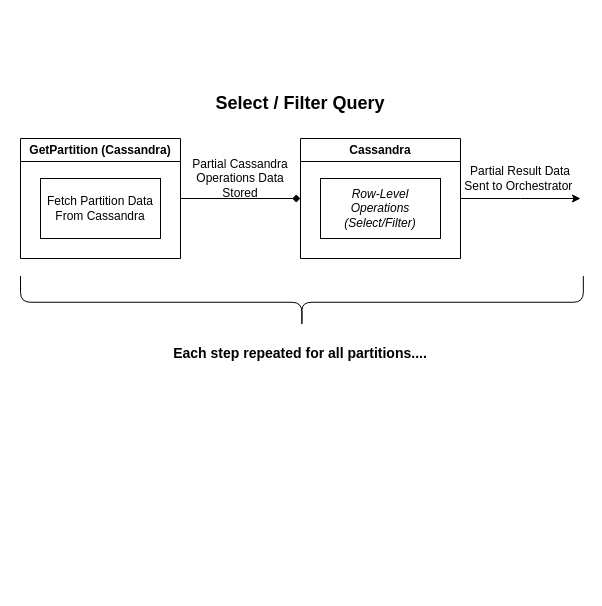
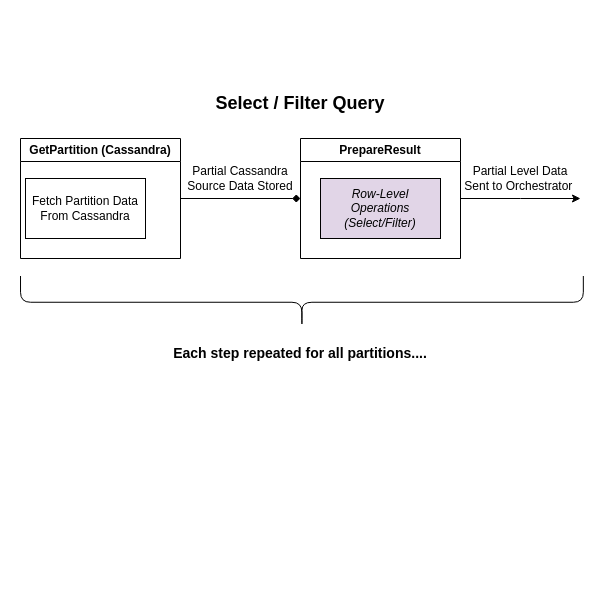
node "Cassandra": label "Cassandra" -> "PrepareResult"
node "Partial Cassandra Operations Data Stored": label "Partial Cassandra Operations Data Stored" -> "Partial Cassandra Source Data Stored"
node "Partial Result Data Sent to Orchestrator": label "Partial Result Data Sent to Orchestrator" -> "Partial Level Data Sent to Orchestrator"
node "Fetch Partition Data From Cassandra": moved (101, 209) -> (86, 209)
node "Row-Level Operations (Select/Filter)": fillcolor #ffffff -> #e1d5e7
